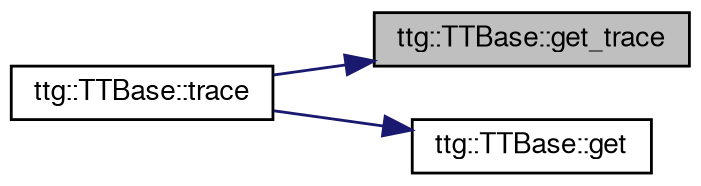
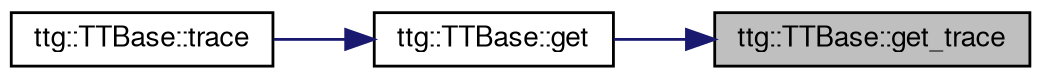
edge "ttg::TTBase::trace" -> "ttg::TTBase::get_trace": now "ttg::TTBase::get" -> "ttg::TTBase::get_trace"
